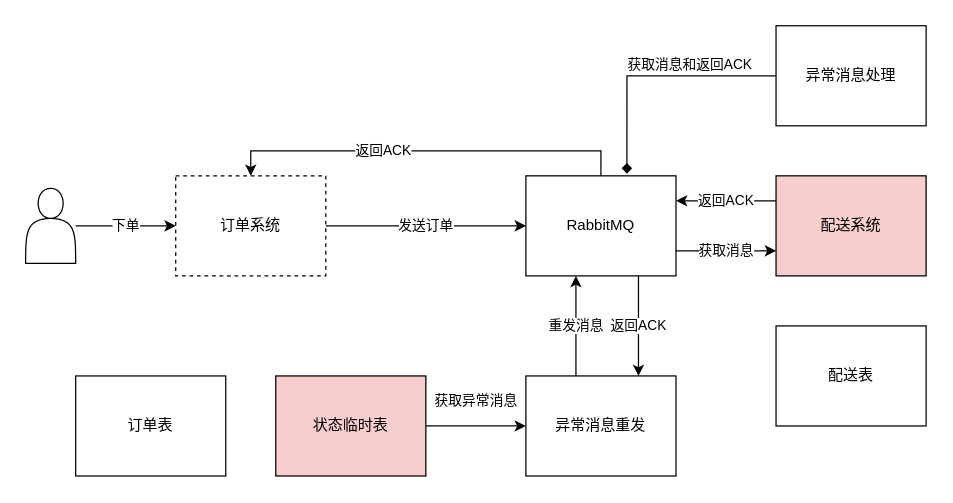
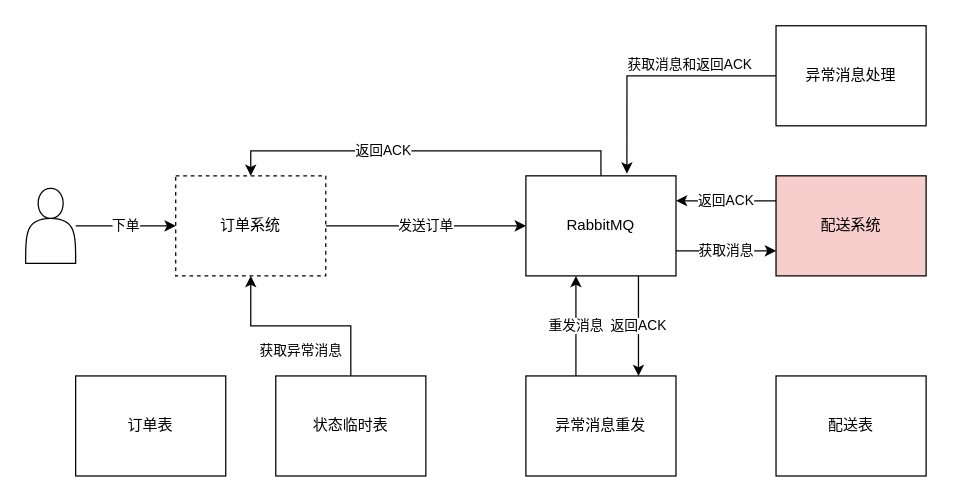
edge "异常消息处理" -> "RabbitMQ": arrowhead diamond -> classic
node "配送表": moved (851, 376) -> (851, 426)
node "状态临时表": fillcolor #f8cecc -> #ffffff
edge "状态临时表" -> "异常消息重发": now "状态临时表" -> "订单系统"
